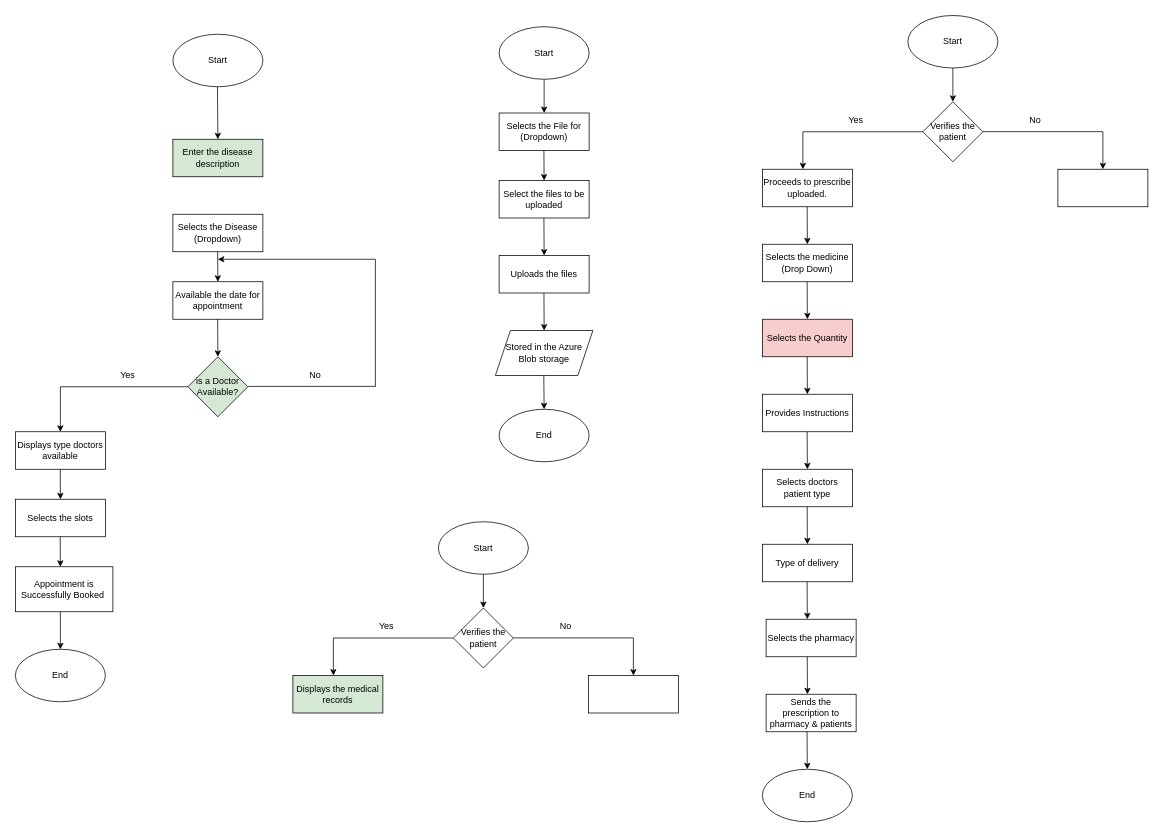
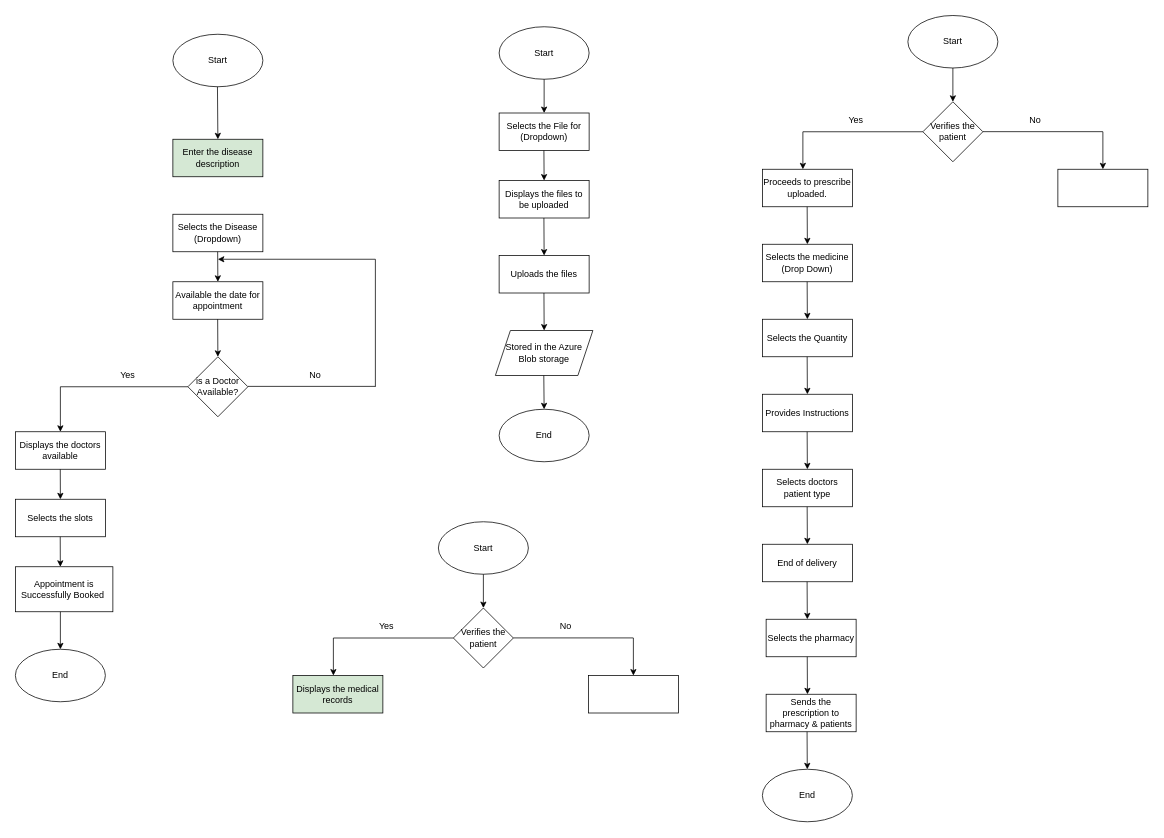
node "Select the files to be uploaded": label "Select the files to be uploaded" -> "Displays the files to be uploaded"
node "Selects the Quantity": fillcolor #f8cecc -> #ffffff
node "is a Doctor Available?": fillcolor #d5e8d4 -> #ffffff
node "Displays type doctors available": label "Displays type doctors available" -> "Displays the doctors available"
node "Type of delivery": label "Type of delivery" -> "End of delivery"
